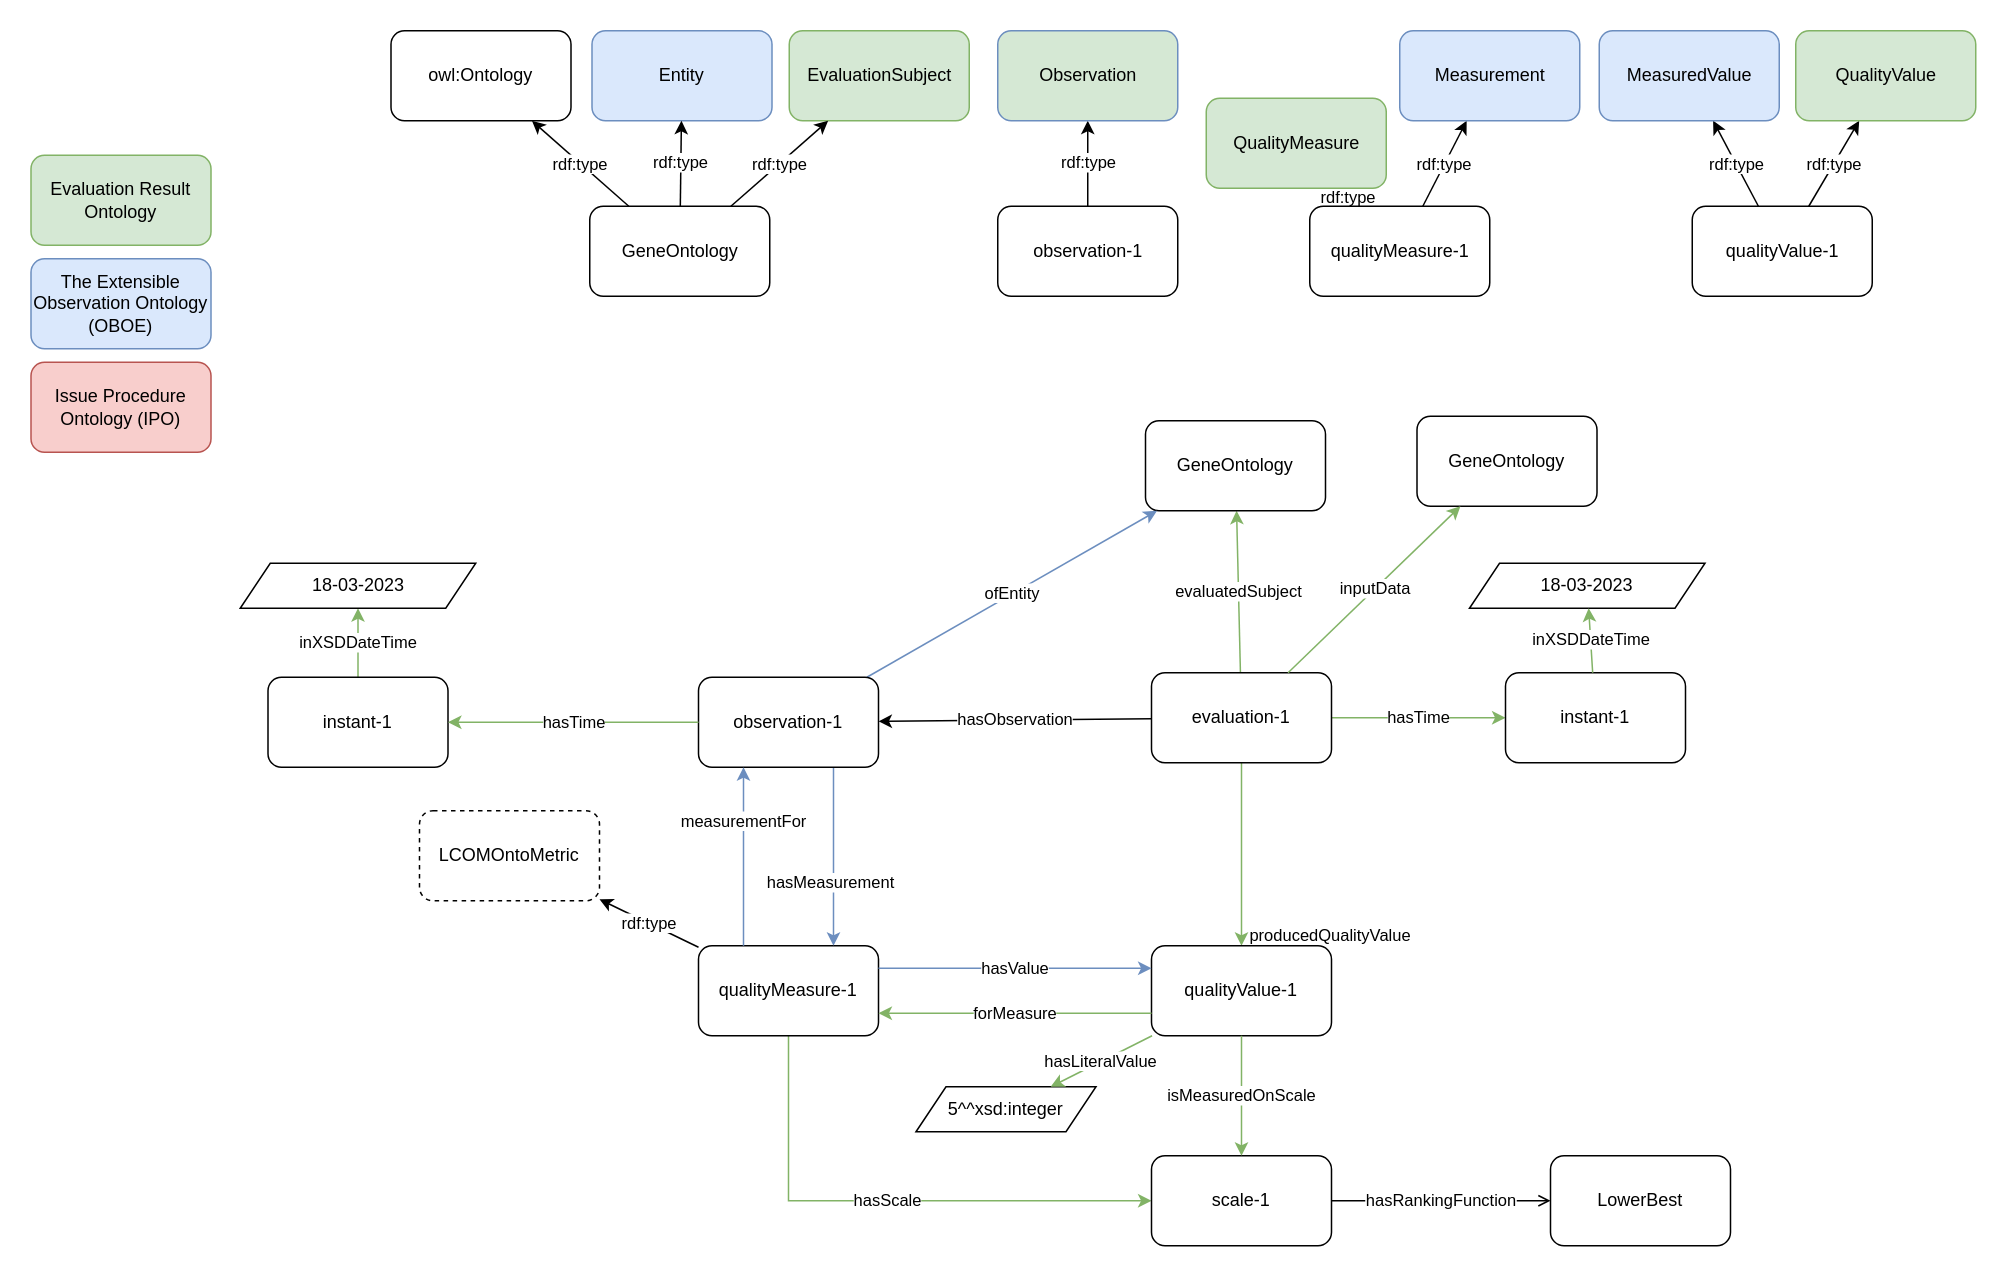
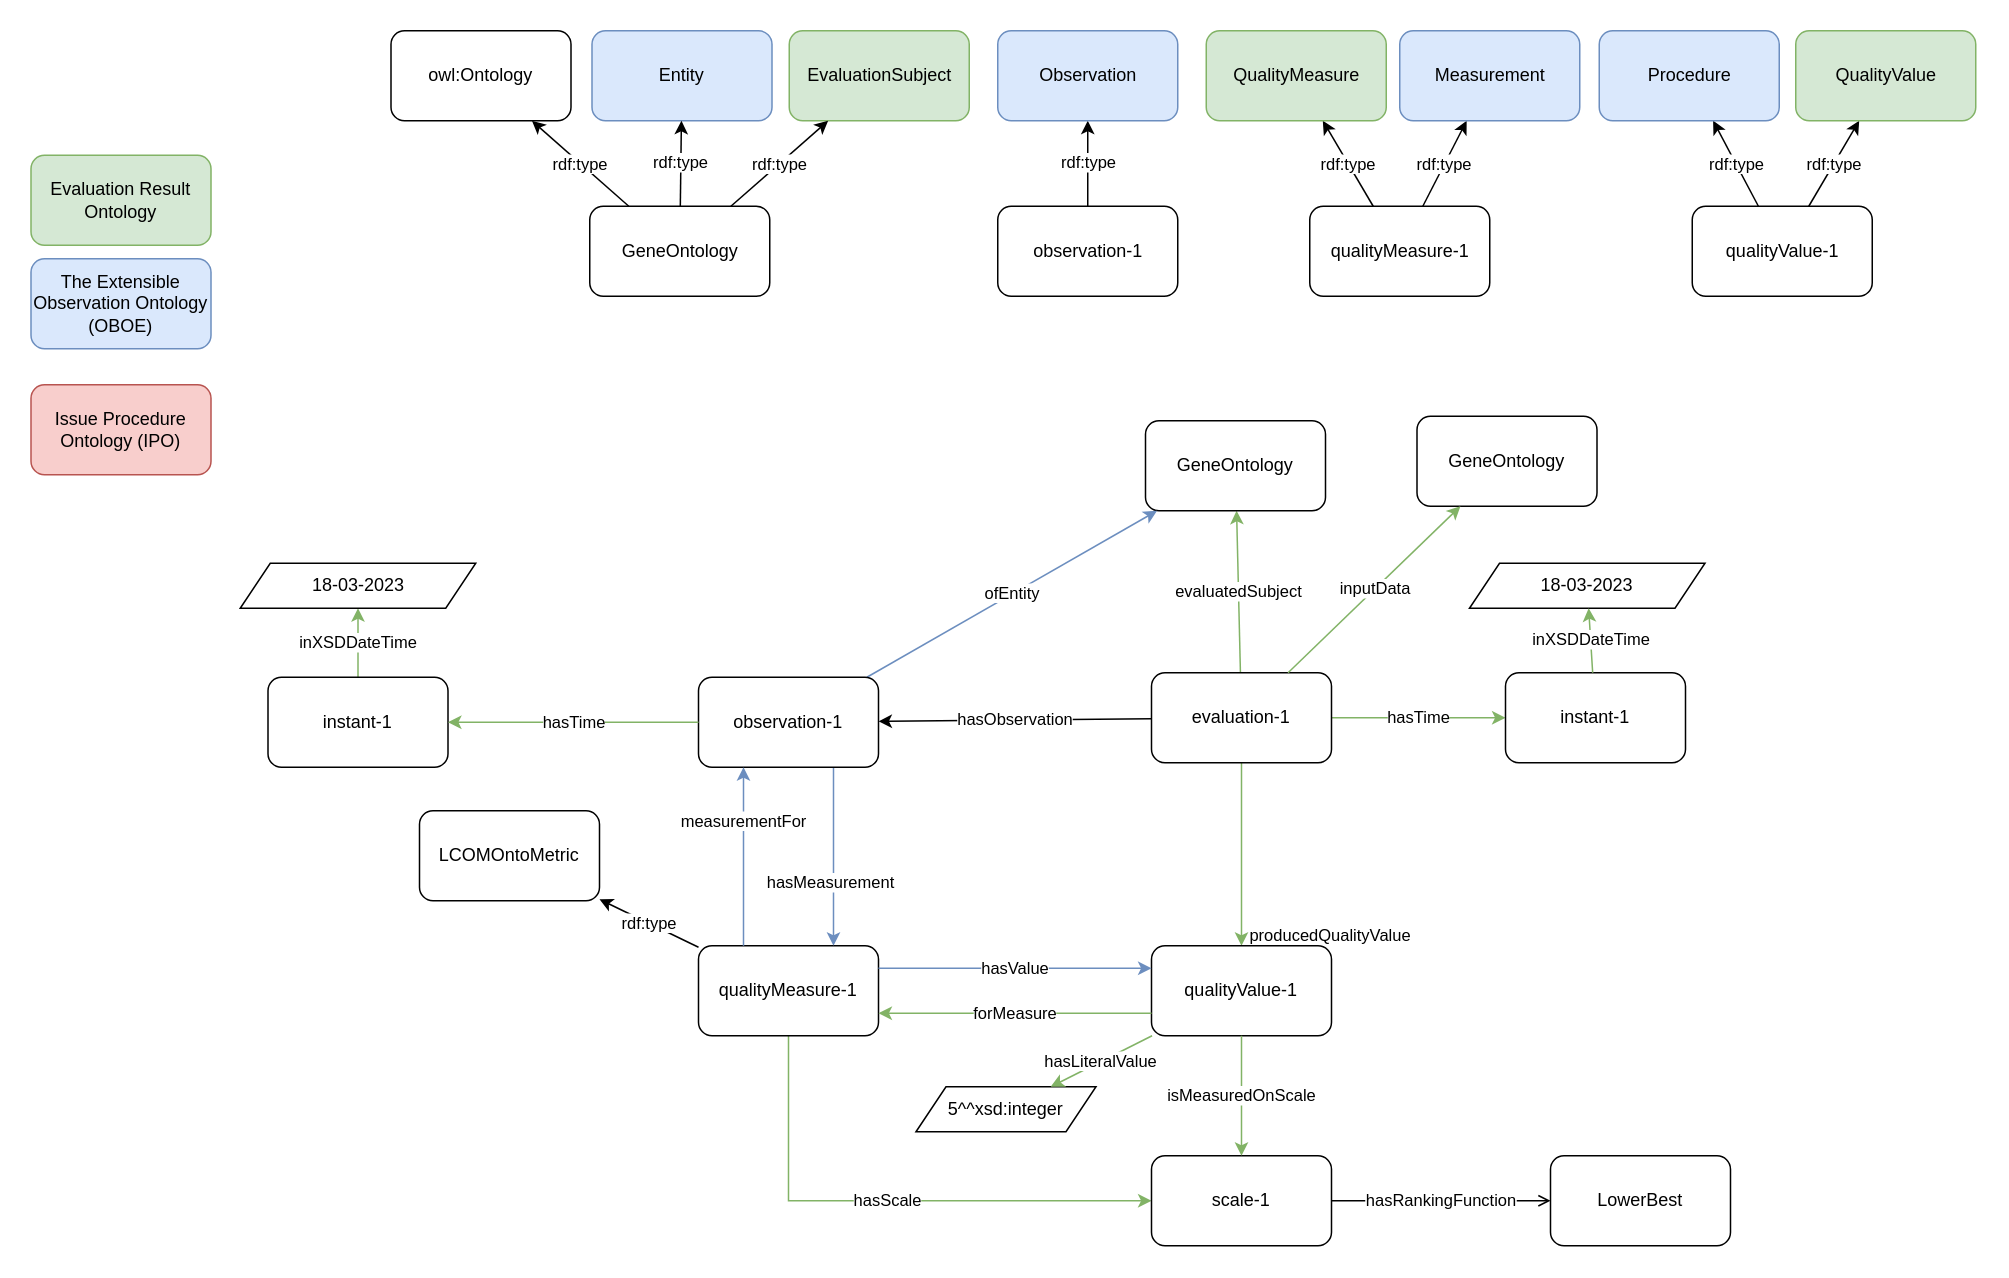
node "Observation": fillcolor #d5e8d4 -> #dae8fc
node "MeasuredValue": label "MeasuredValue" -> "Procedure"
node "QualityMeasure": moved (1296, 143) -> (1296, 76)
node "Issue Procedure Ontology (IPO)": moved (121, 407) -> (121, 430)
node "LCOMOntoMetric": style dashed -> solid
